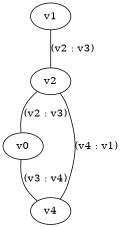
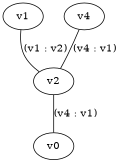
edge "v1" -- "v2": label "(v2 : v3)" -> "(v1 : v2)"
edge "v2" -- "v0": label "(v2 : v3)" -> "(v4 : v1)"
edge "v0" -- "v4": removed, label "(v3 : v4)"
